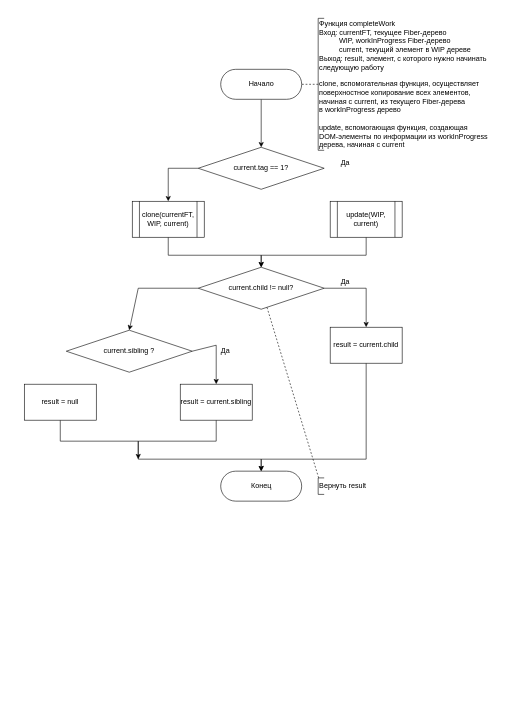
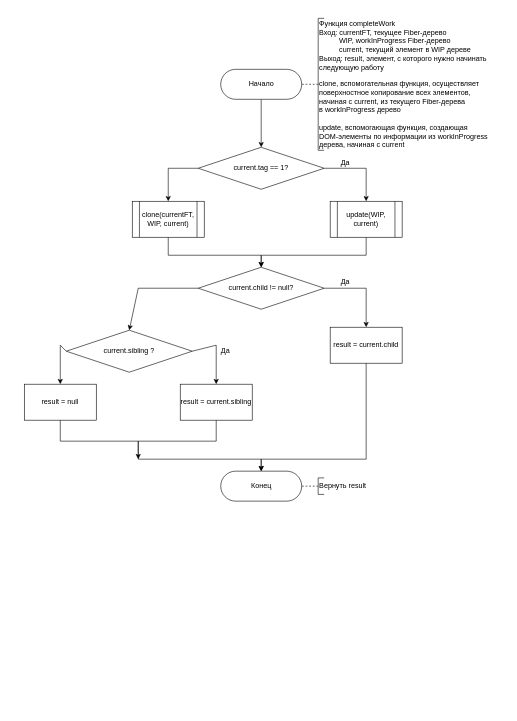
edge "current.tag == 1?" -> "update(WIP, current)": added
edge "current.sibling ?" -> "result = null": added
edge "current.child != null?" -- "Вернуть result": now "Конец" -- "Вернуть result"
